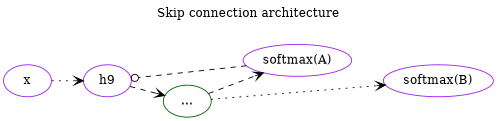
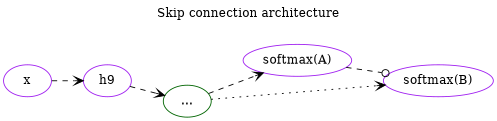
edge "softmax(A)" -> "h9": now "softmax(A)" -> "softmax(B)"
edge "x" -> "h9": style dotted -> dashed
